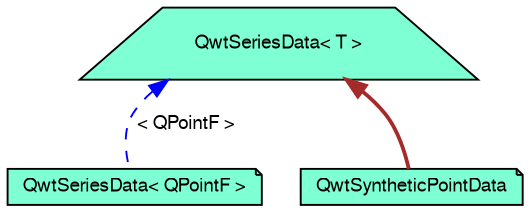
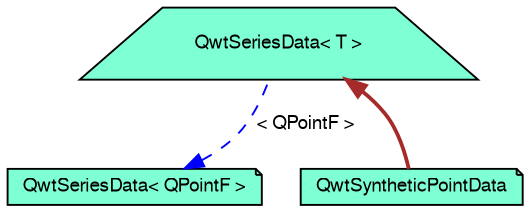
edge "QwtSeriesData< QPointF >" -> "QwtSeriesData< T >": reversed
